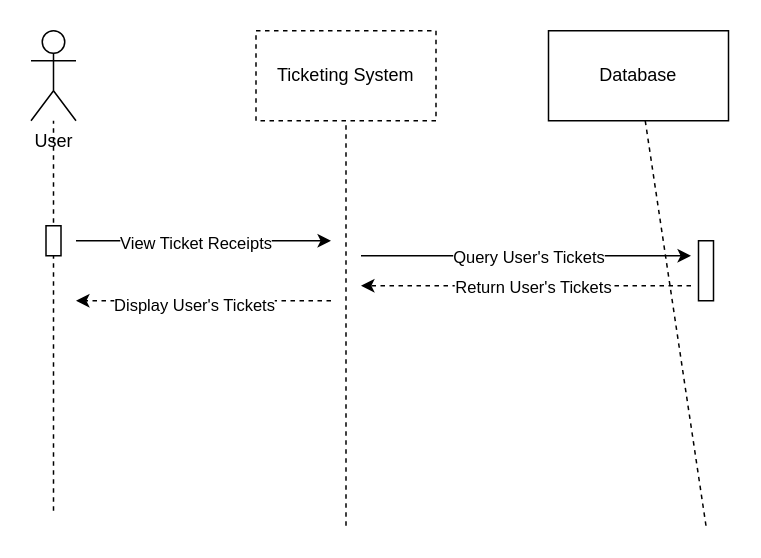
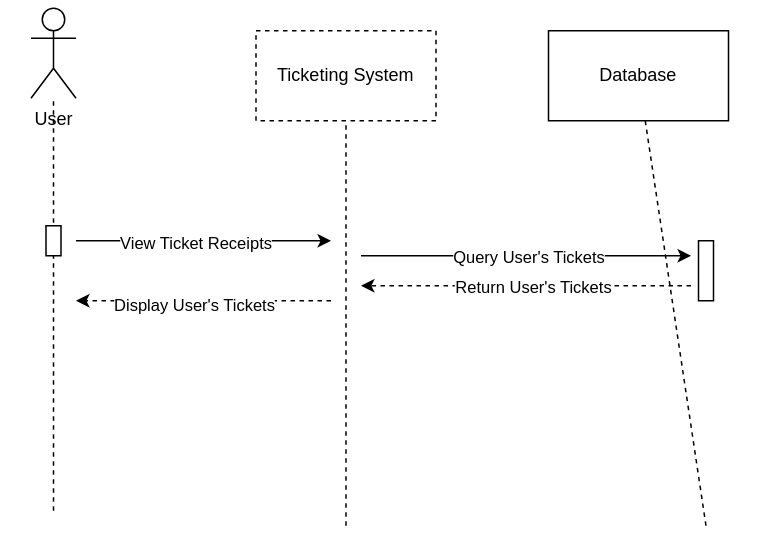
node "User": moved (53, 76) -> (53, 53)
